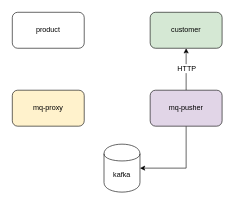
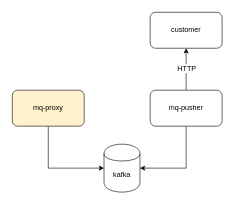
node "product": removed
node "customer": fillcolor #d5e8d4 -> #ffffff
node "mq-pusher": fillcolor #e1d5e7 -> #ffffff
edge "mq-proxy" -> "kafka": added
